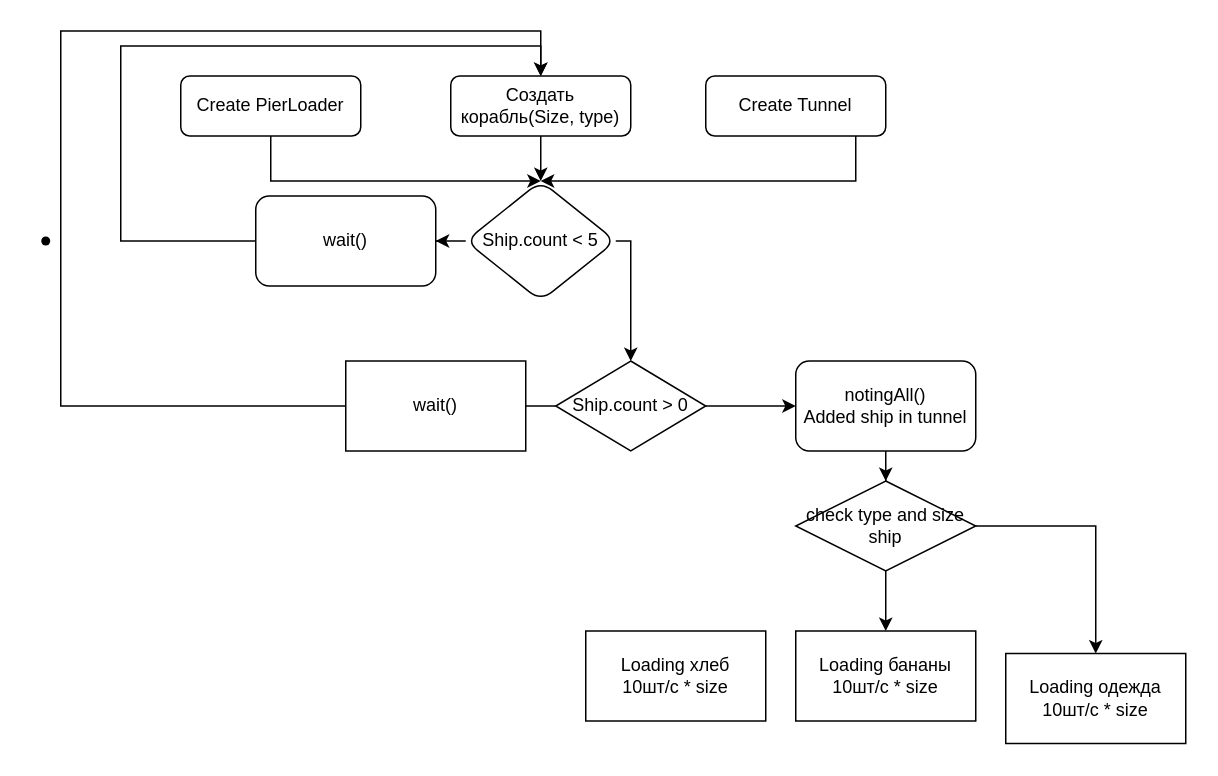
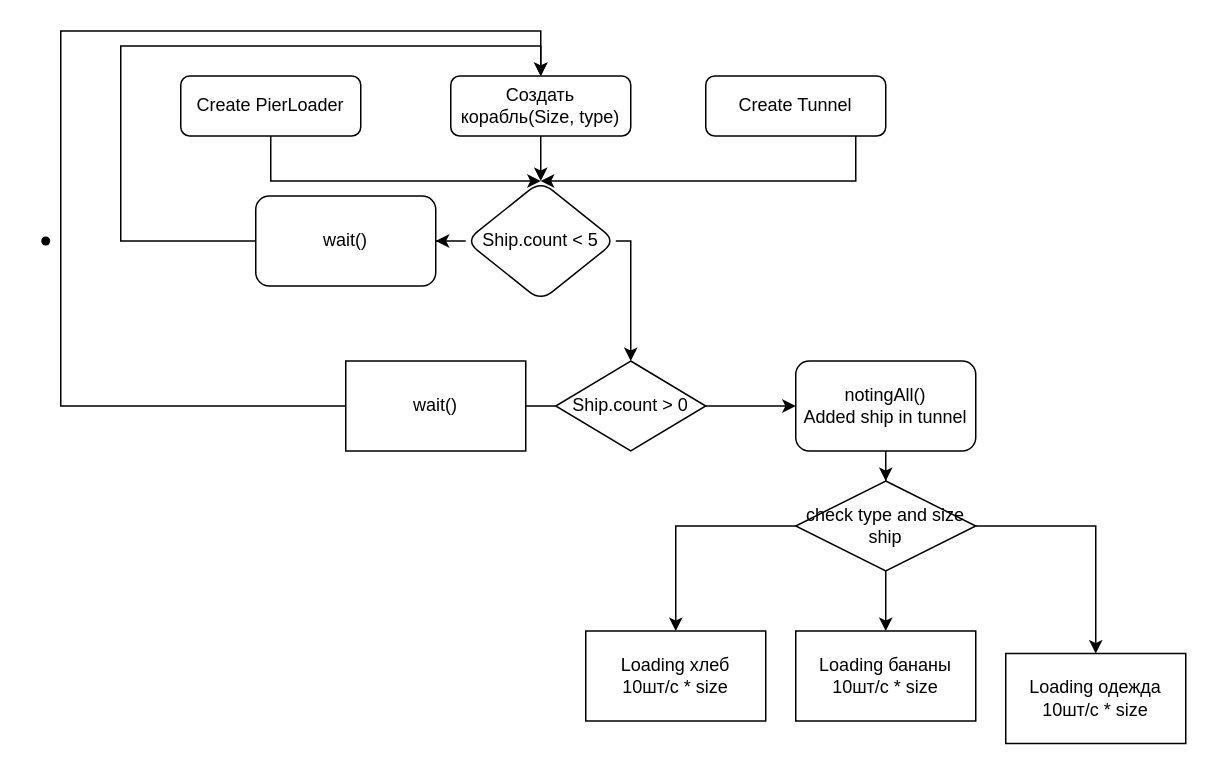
edge "check type and size ship" -> "Loading хлеб 10шт/с * size": added
